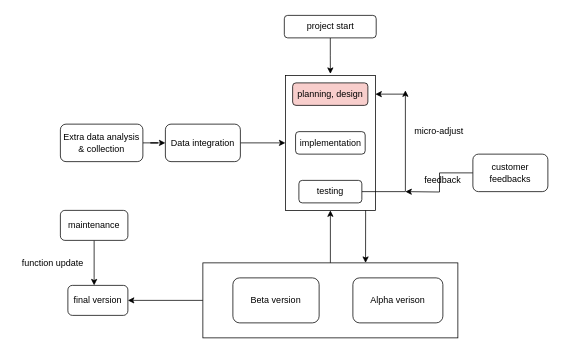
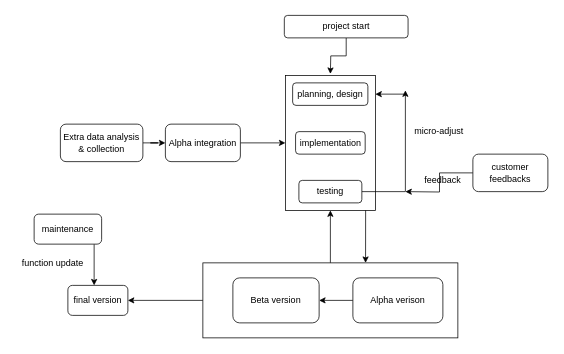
node "project start": size 92x23 -> 124x23
node "planning, design": fillcolor #f8cecc -> #ffffff
node "Data integration": label "Data integration" -> "Alpha integration"
node "maintenance": moved (94, 225) -> (68, 229)
edge "Alpha verison" -> "Beta version": added
